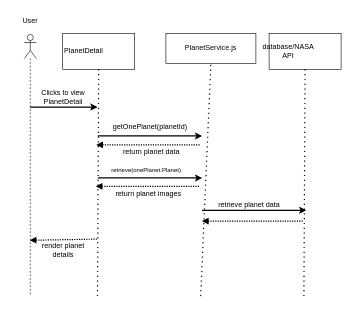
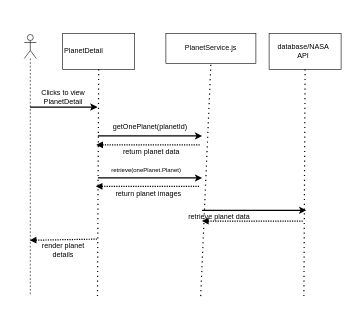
node "User": removed
node "database/NASA API": moved (288, 51) -> (303, 51)
node "retrieve planet data": moved (249, 205) -> (219, 217)
